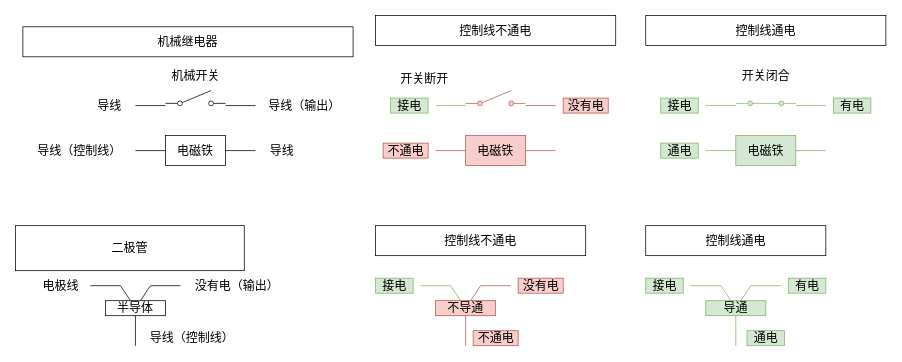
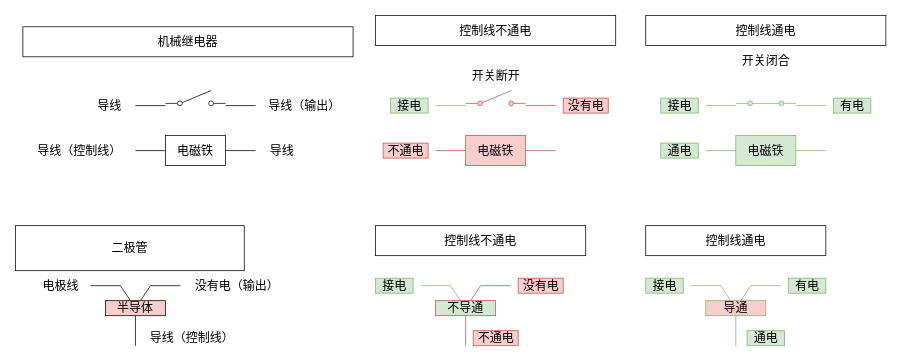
node "机械开关": removed
node "开关闭合": moved (765, 75) -> (765, 60)
node "开关断开": moved (424, 79) -> (495, 75)
node "半导体": fillcolor #ffffff -> #f8cecc
node "不导通": fillcolor #f8cecc -> #d5e8d4
node "导通": fillcolor #d5e8d4 -> #f8cecc
